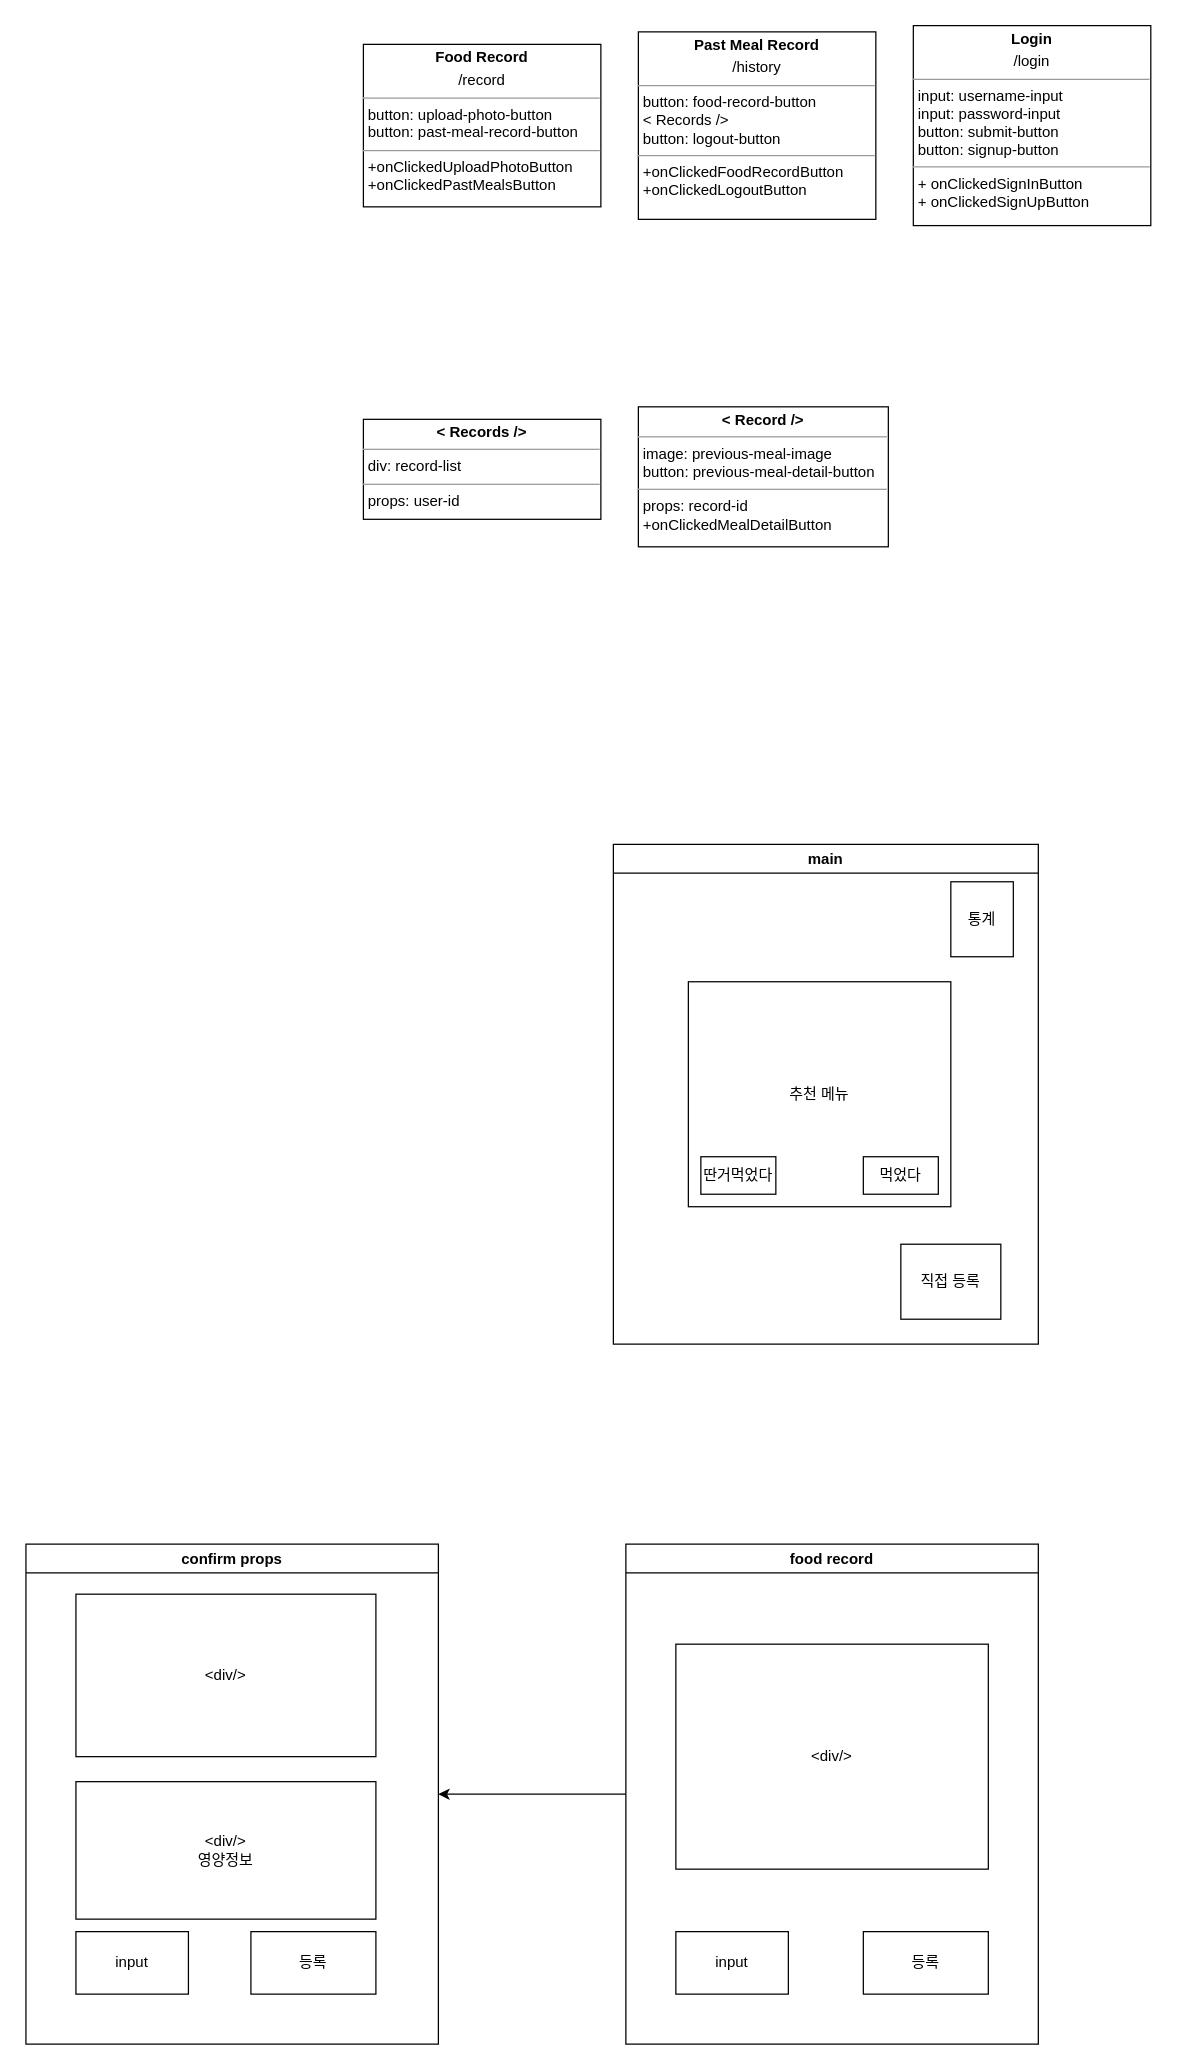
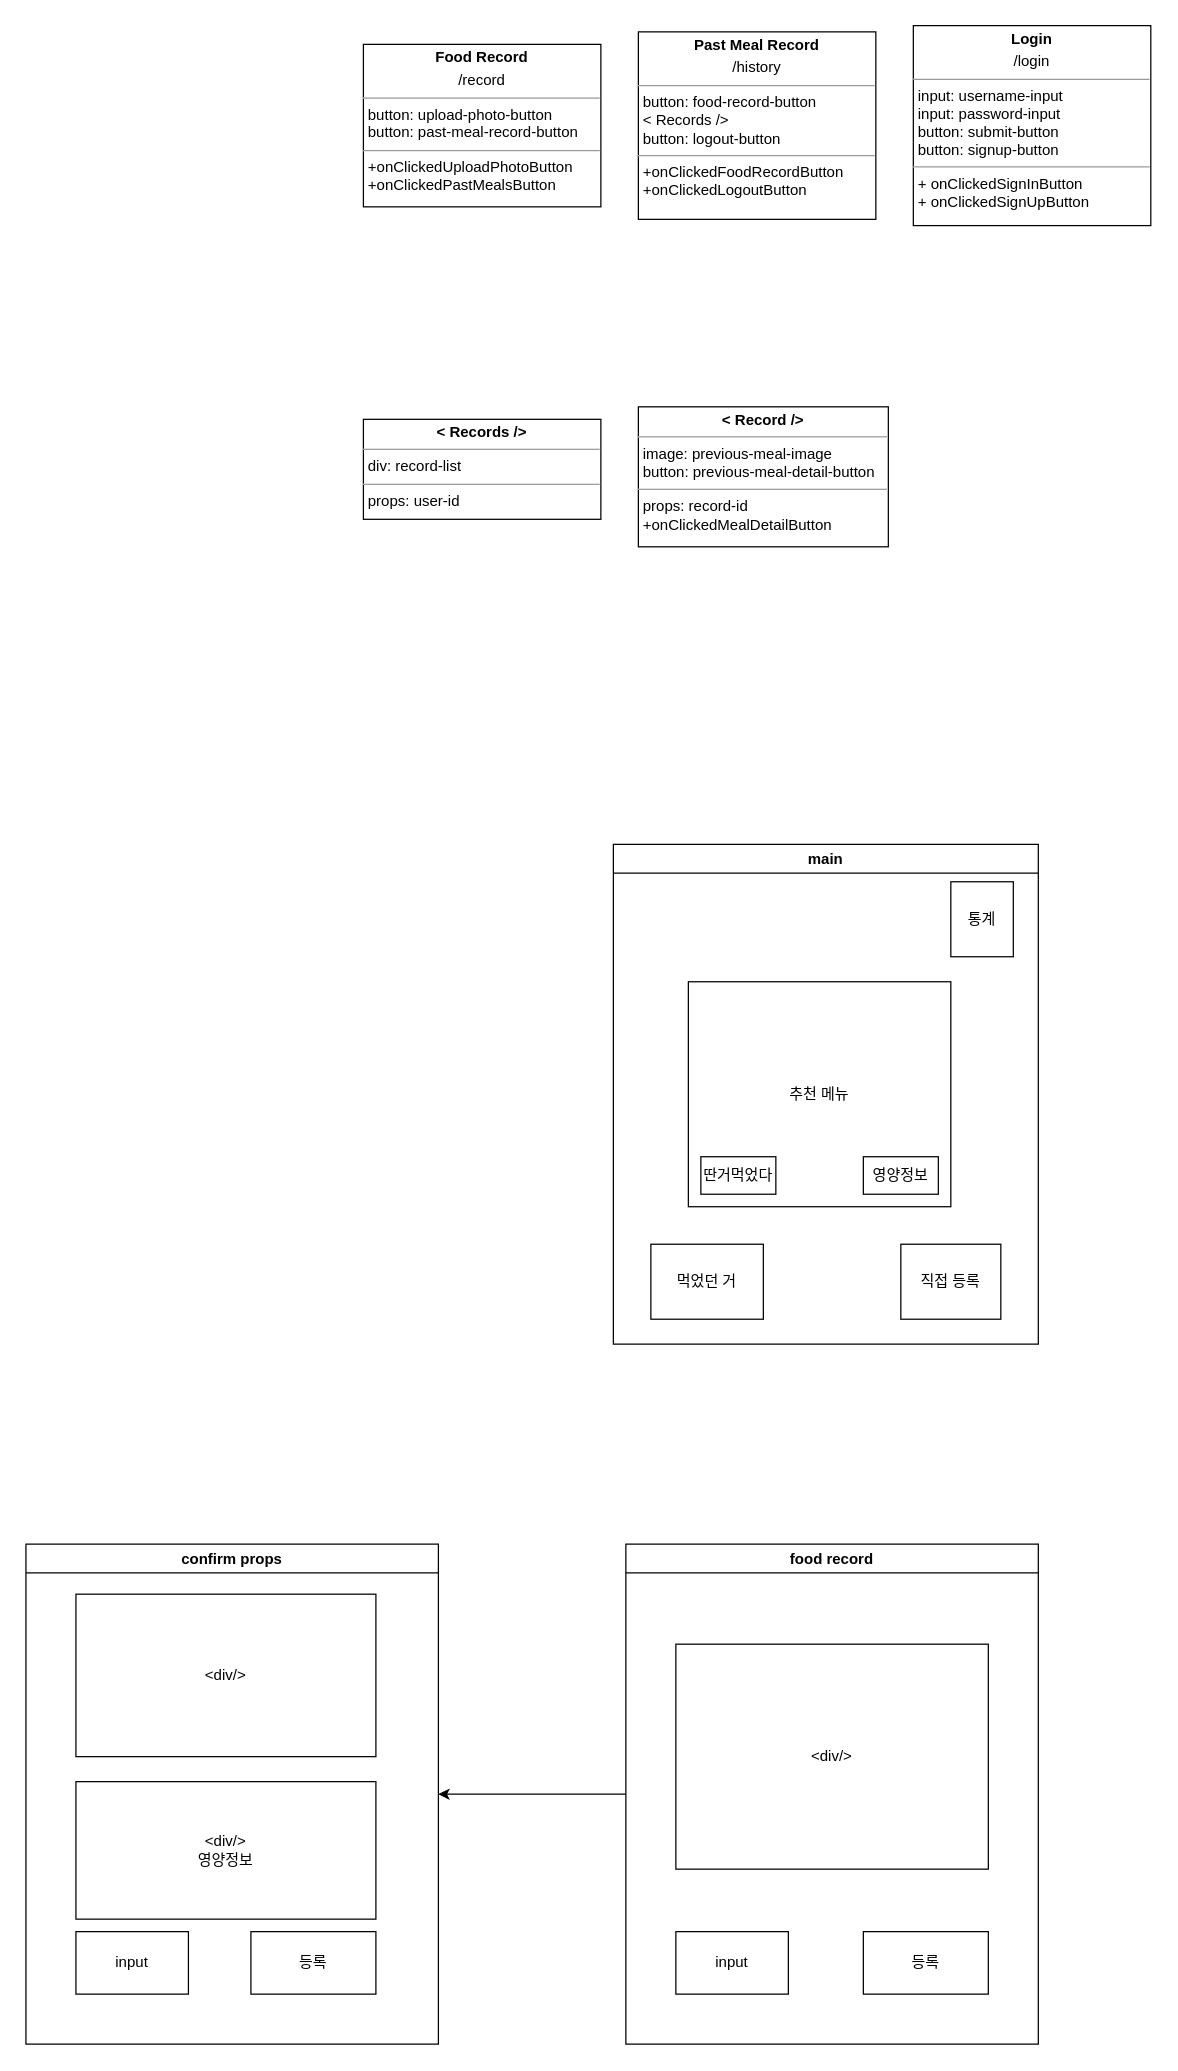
node "먹었다": label "먹었다" -> "영양정보"
node "먹었던 거": added
